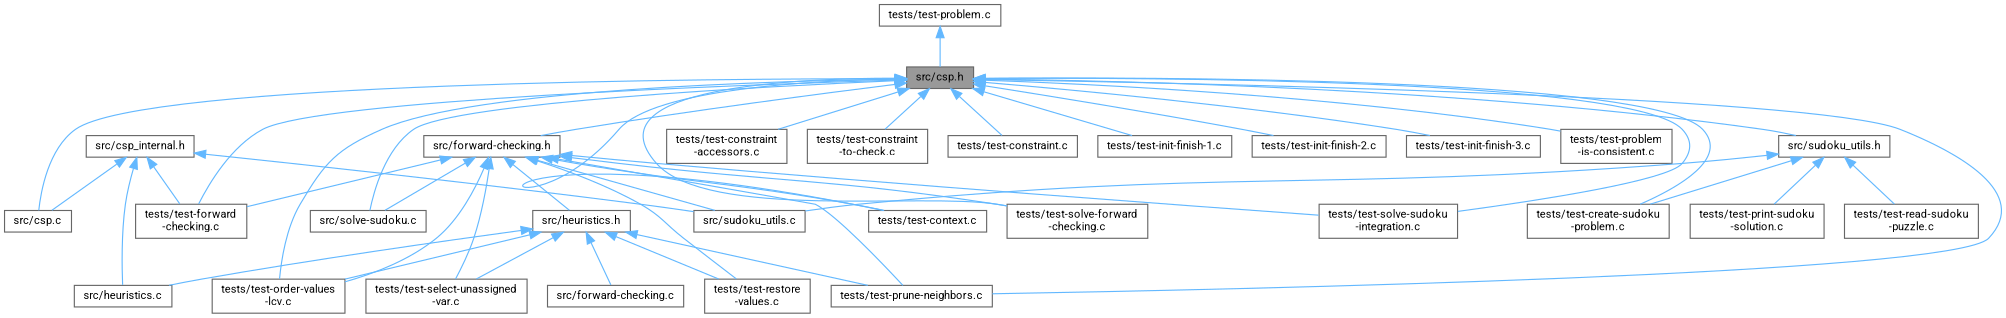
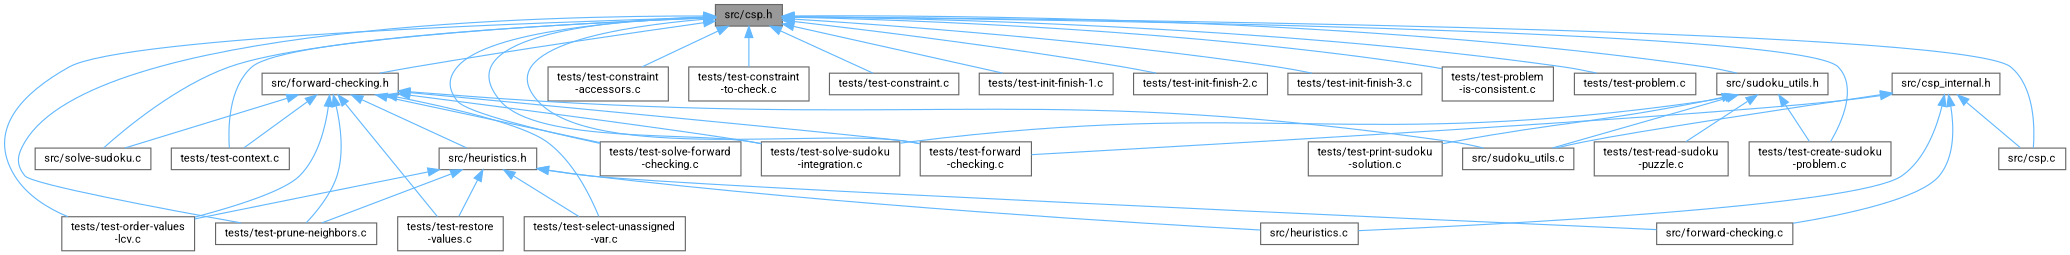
edge "src/csp.h" -> "tests/test-problem.c": reversed
edge "tests/test-solve-sudoku -integration.c" -> "src/sudoku_utils.h": added
edge "src/forward-checking.c" -> "src/csp_internal.h": added
